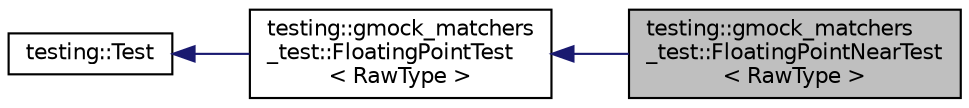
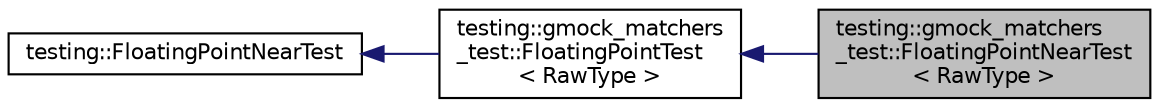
node "testing::Test": label "testing::Test" -> "testing::FloatingPointNearTest"
